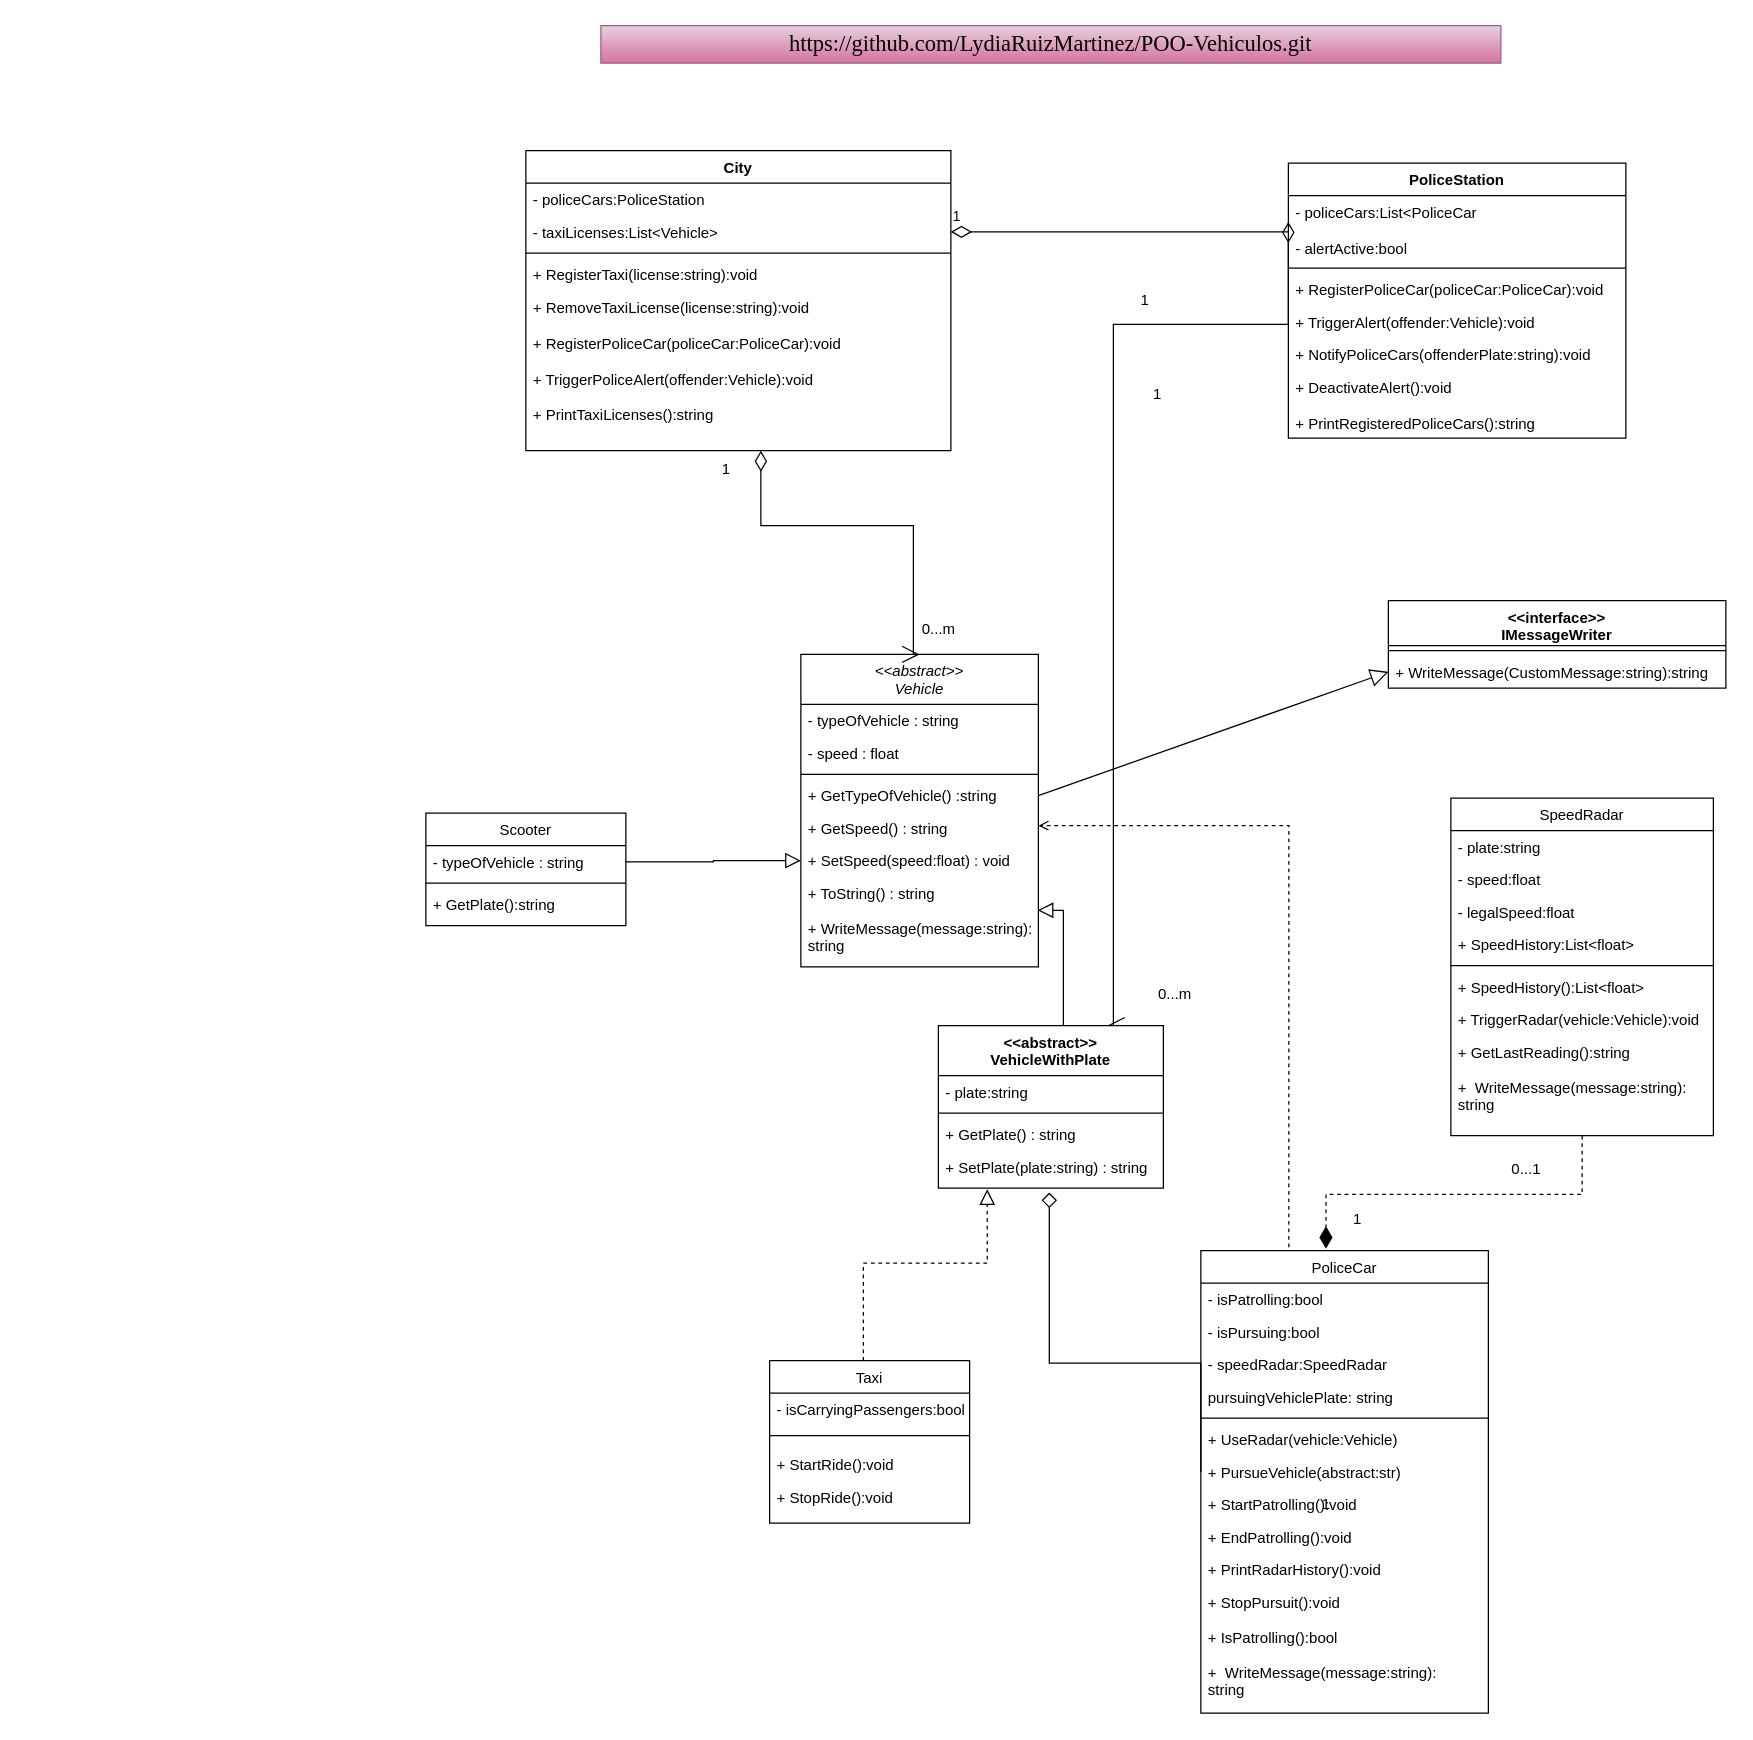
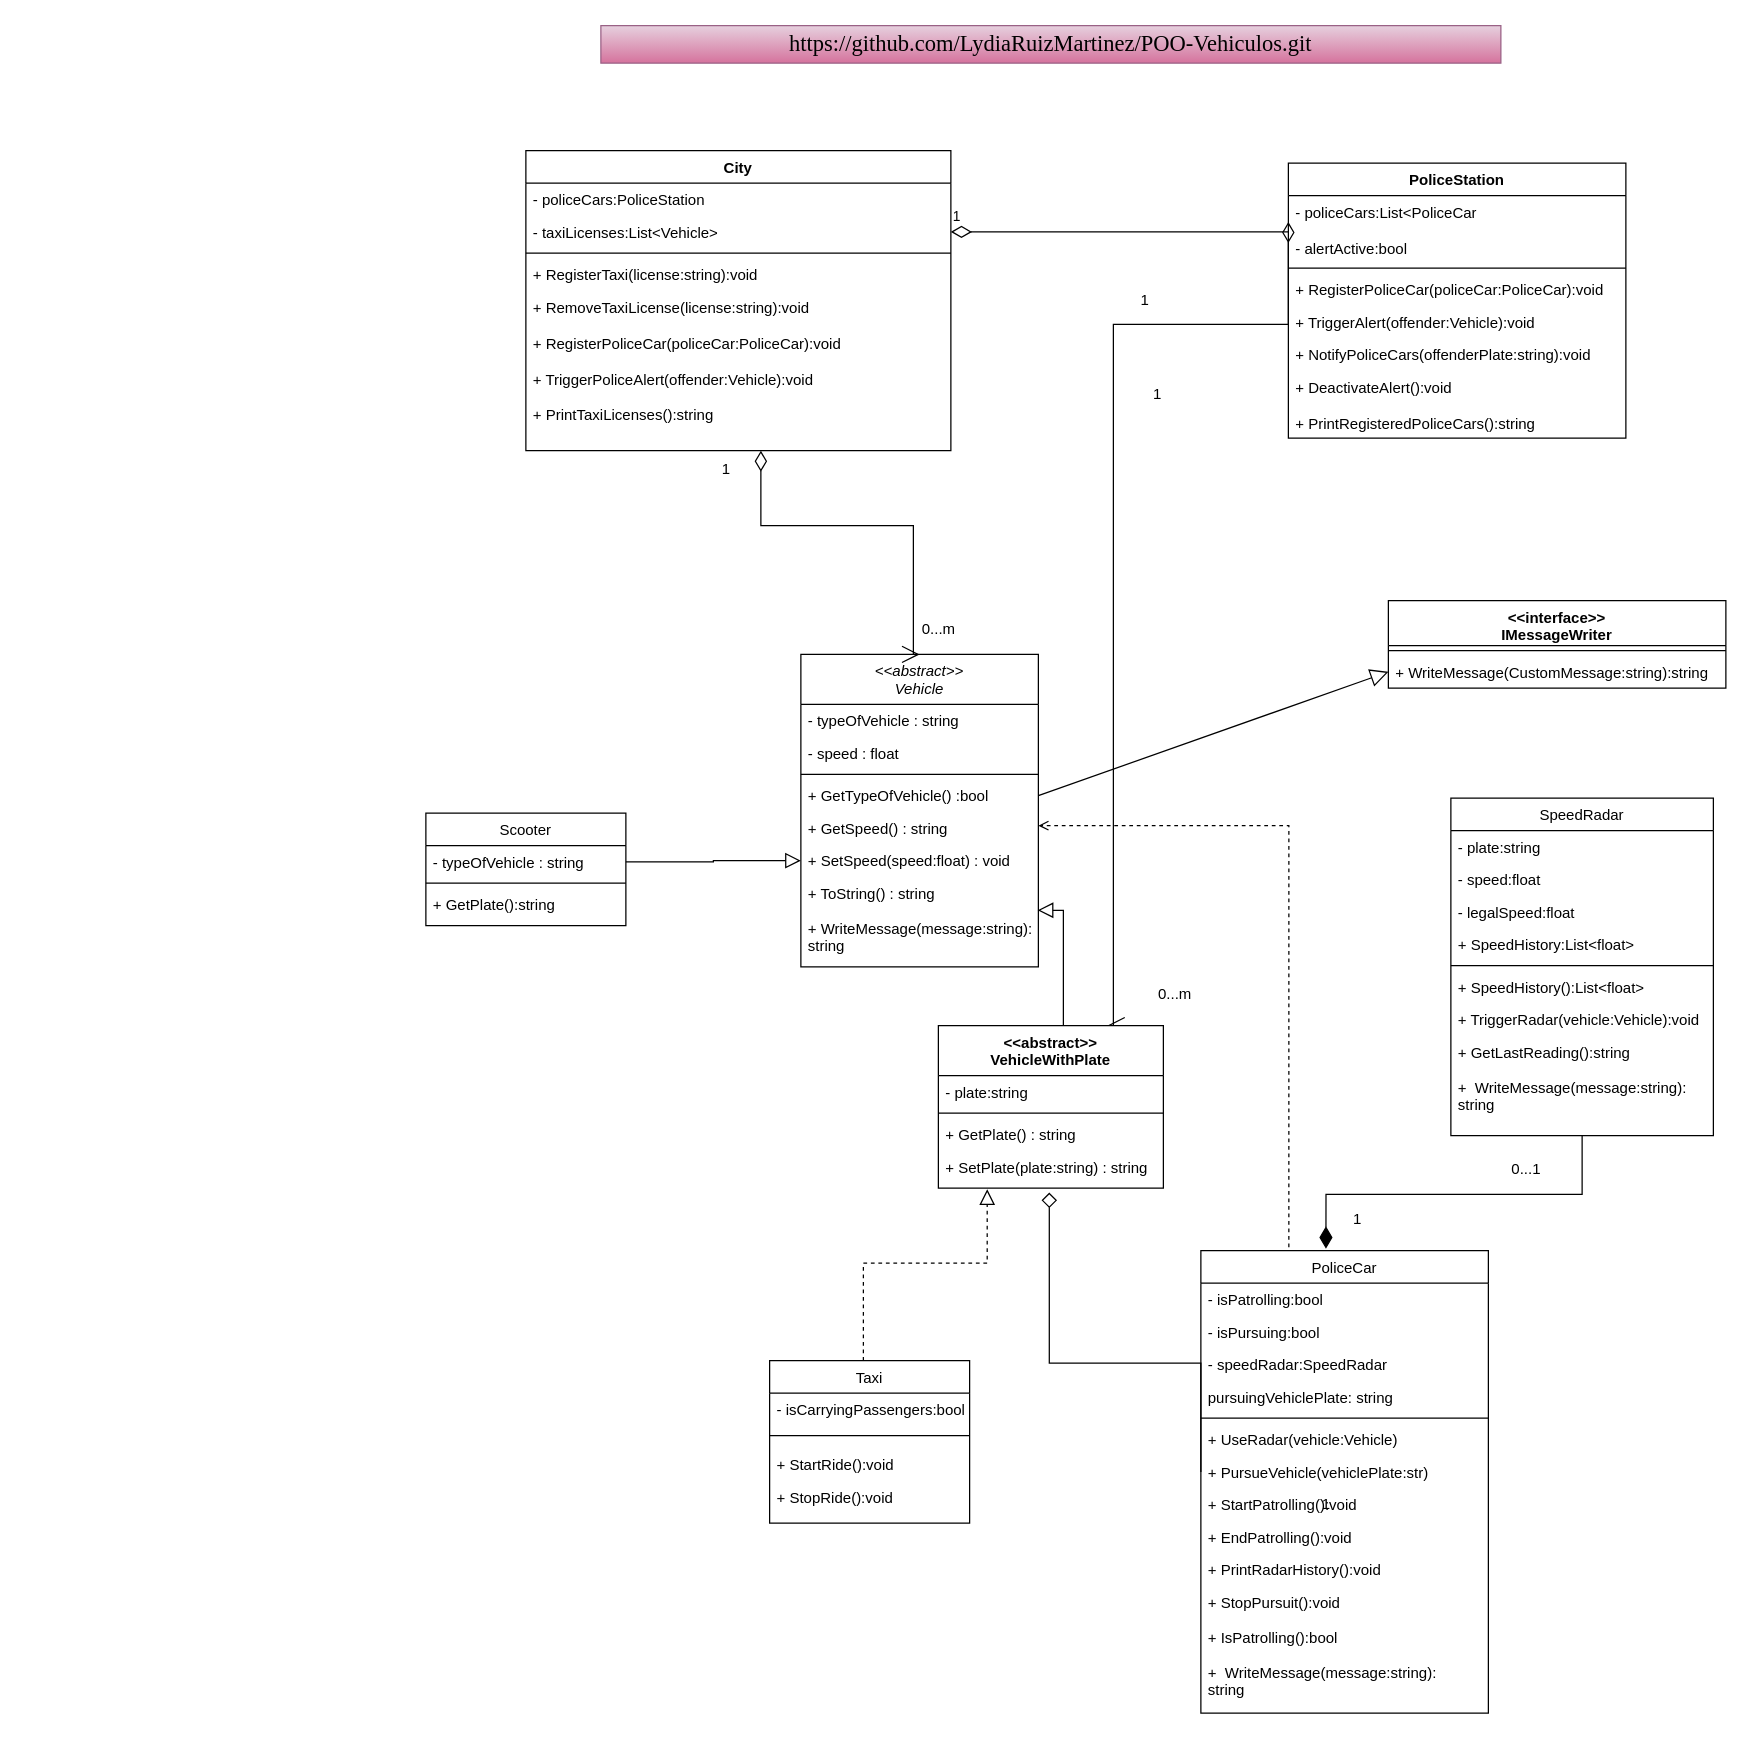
node "+ GetTypeOfVehicle() :string": label "+ GetTypeOfVehicle() :string" -> "+ GetTypeOfVehicle() :bool"
edge "SpeedRadar" -> "PoliceCar": style dashed -> solid
node "+ PursueVehicle(abstract:str)": label "+ PursueVehicle(abstract:str)" -> "+ PursueVehicle(vehiclePlate:str)"
